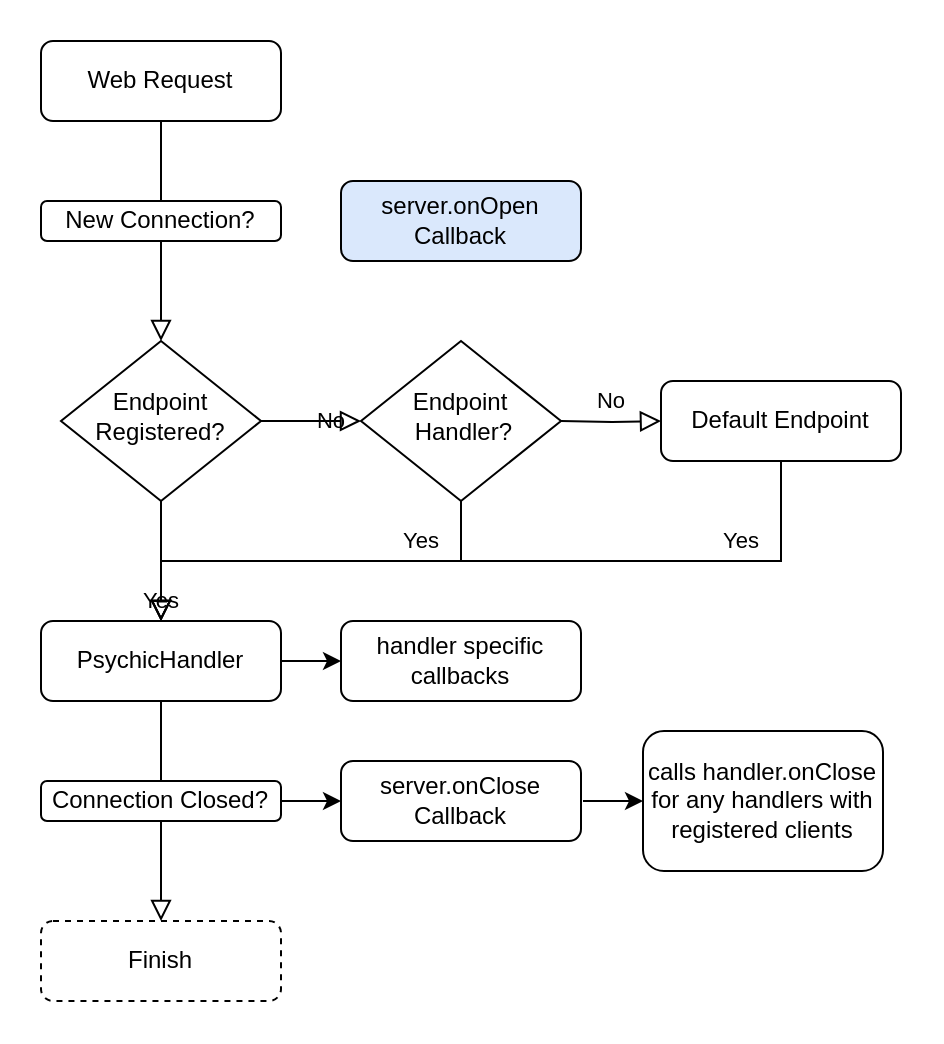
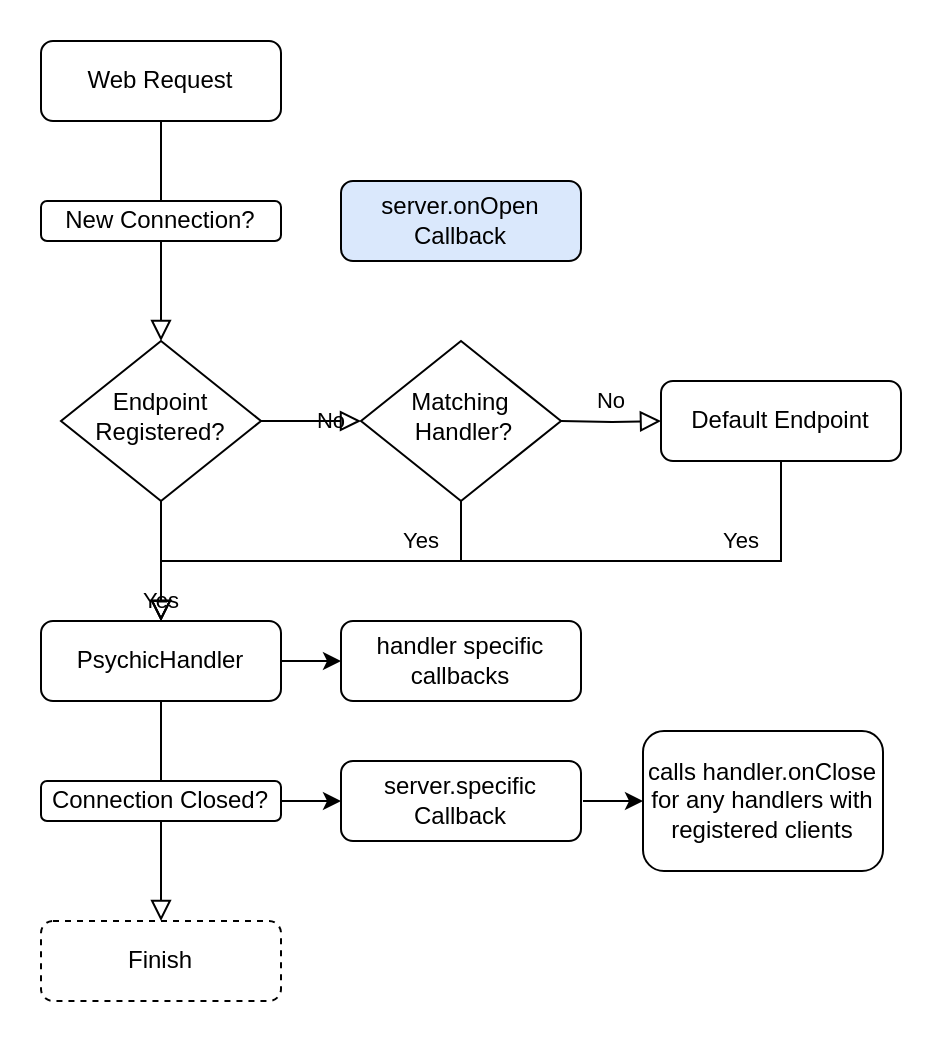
node "Endpoint Handler?": label "Endpoint Handler?" -> "Matching Handler?"
node "server.onClose Callback": label "server.onClose Callback" -> "server.specific Callback"
